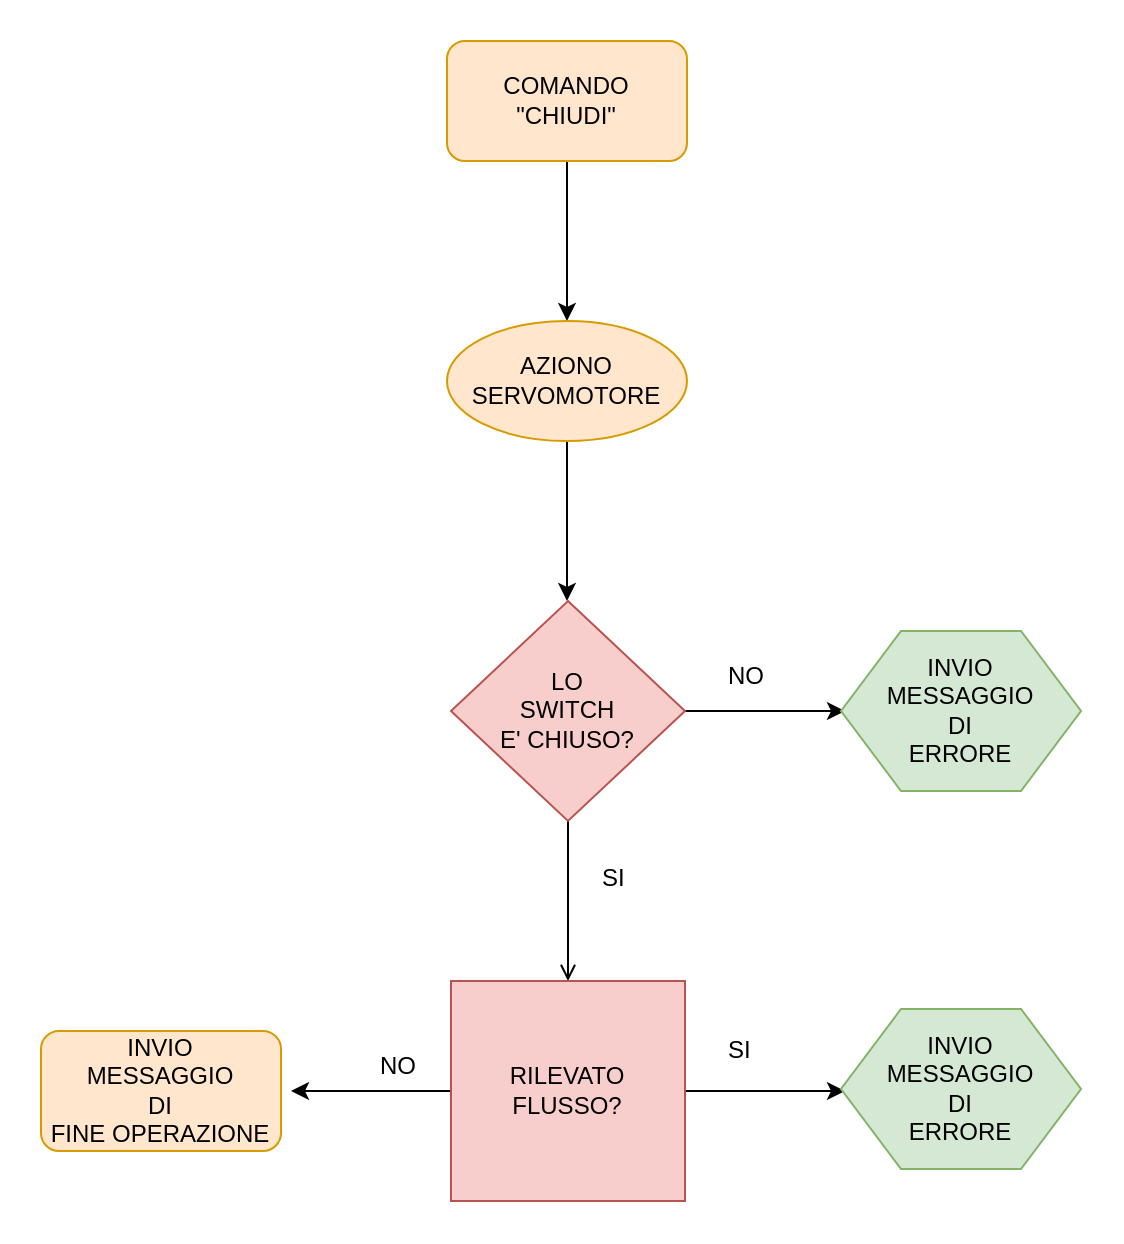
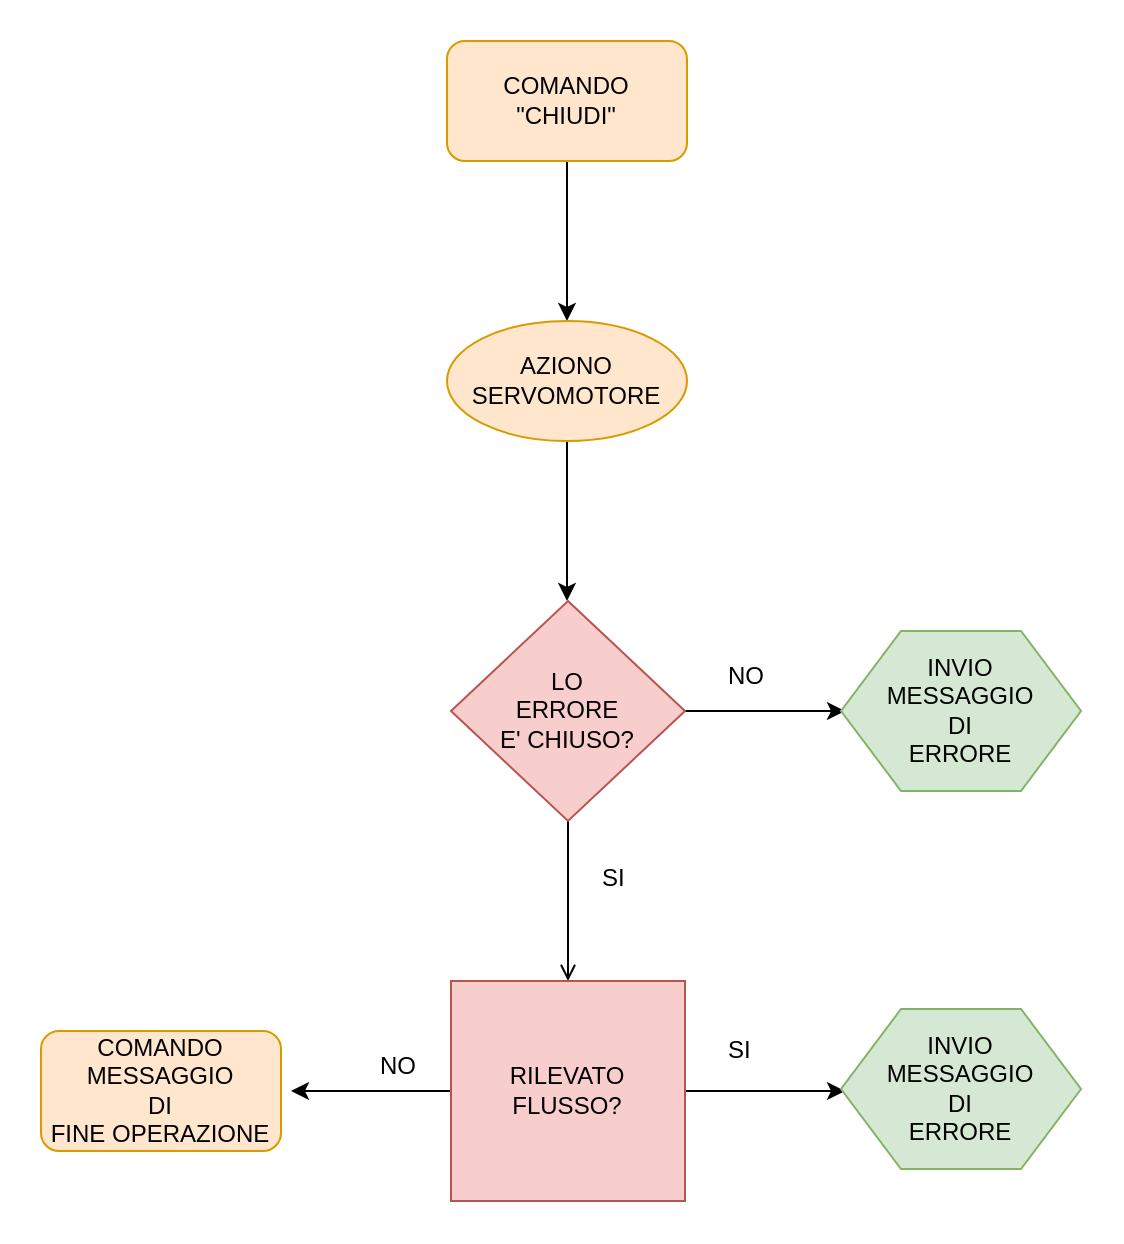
node "LO SWITCH E' CHIUSO?": label "LO SWITCH E' CHIUSO?" -> "LO ERRORE E' CHIUSO?"
node "INVIO MESSAGGIO DI FINE OPERAZIONE": label "INVIO MESSAGGIO DI FINE OPERAZIONE" -> "COMANDO MESSAGGIO DI FINE OPERAZIONE"
